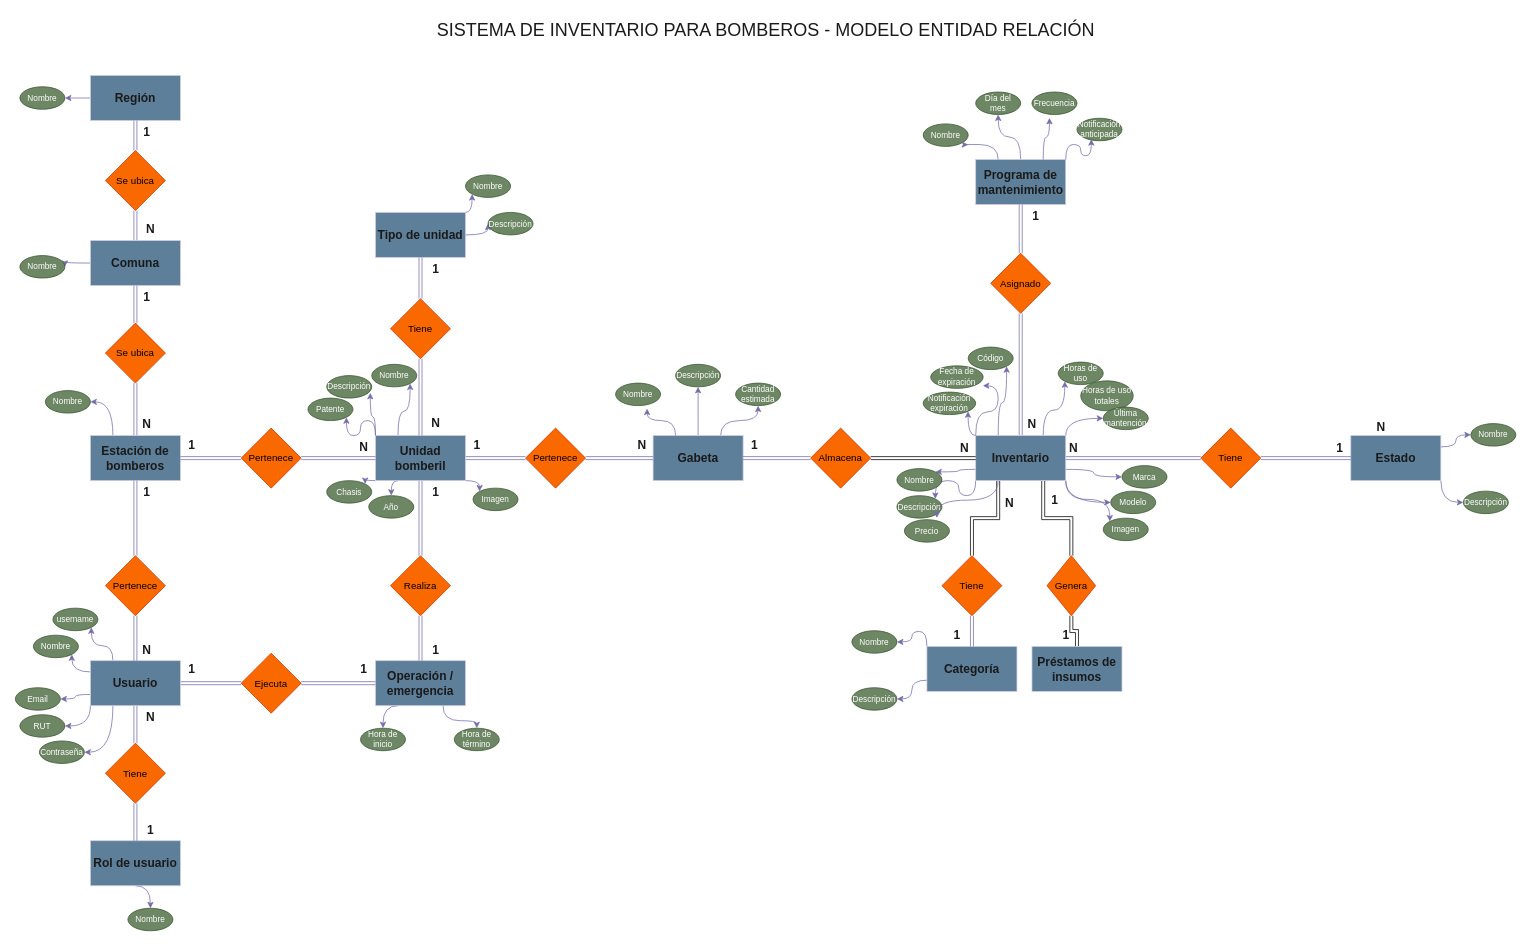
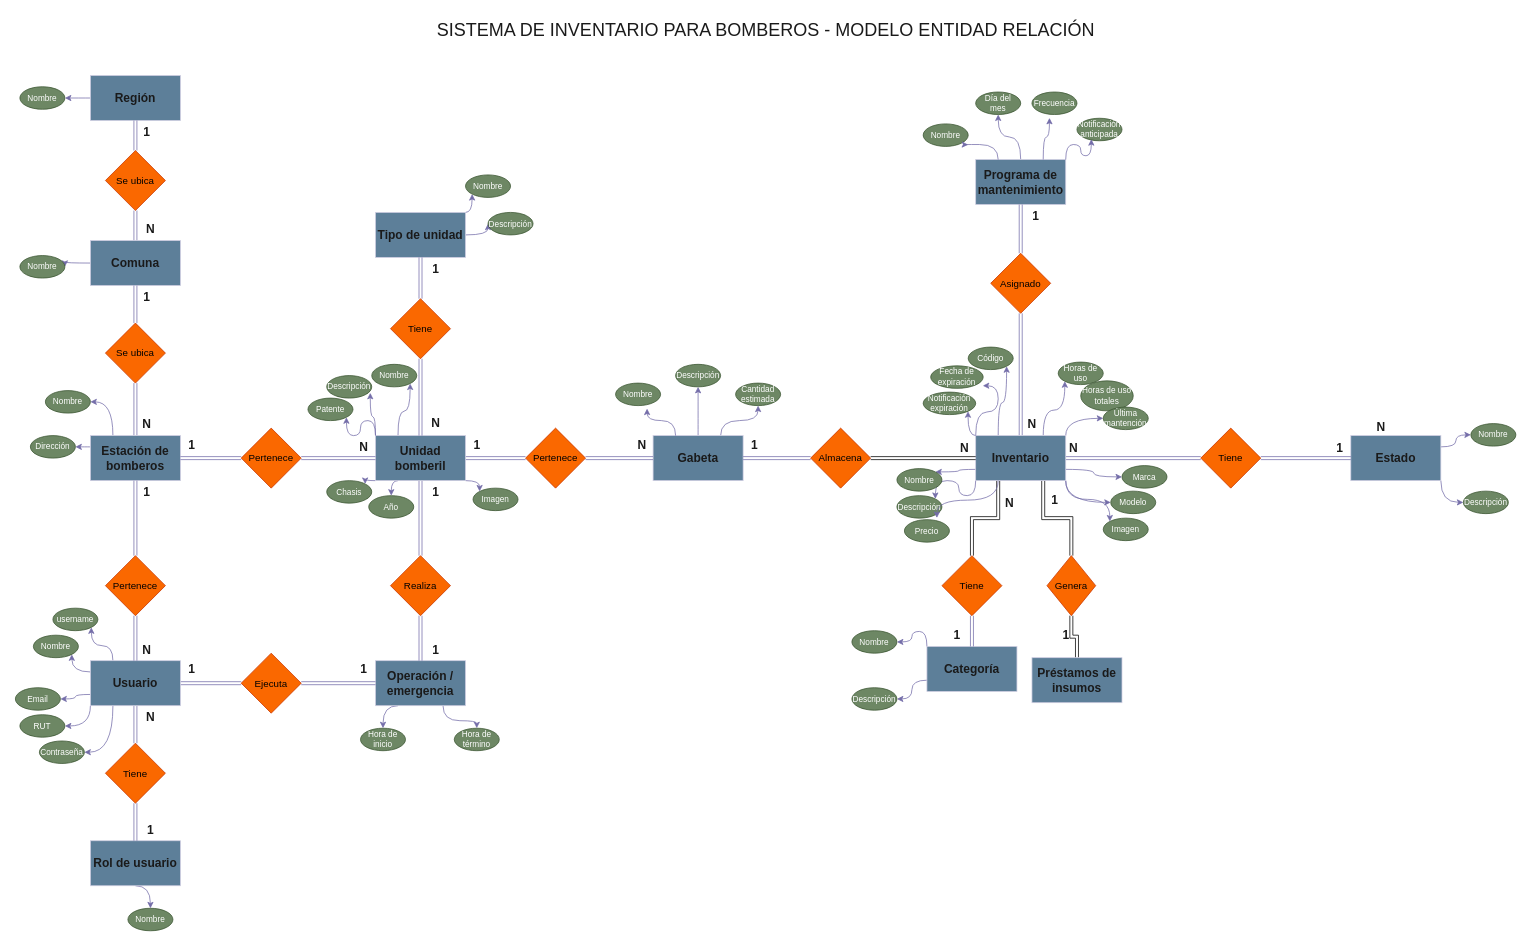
node "Dirección": added
edge "Estación de bomberos" -> "Dirección": added
node "Préstamos de insumos": moved (1077, 669) -> (1077, 680)
